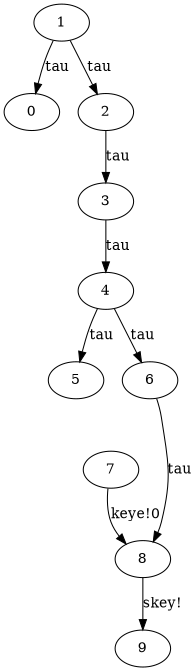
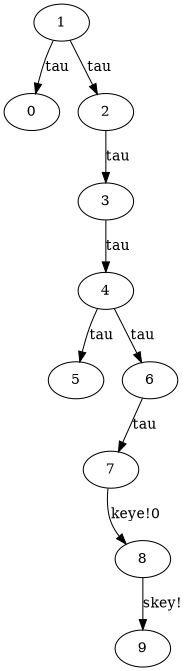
edge "6" -> "8": now "6" -> "7"
